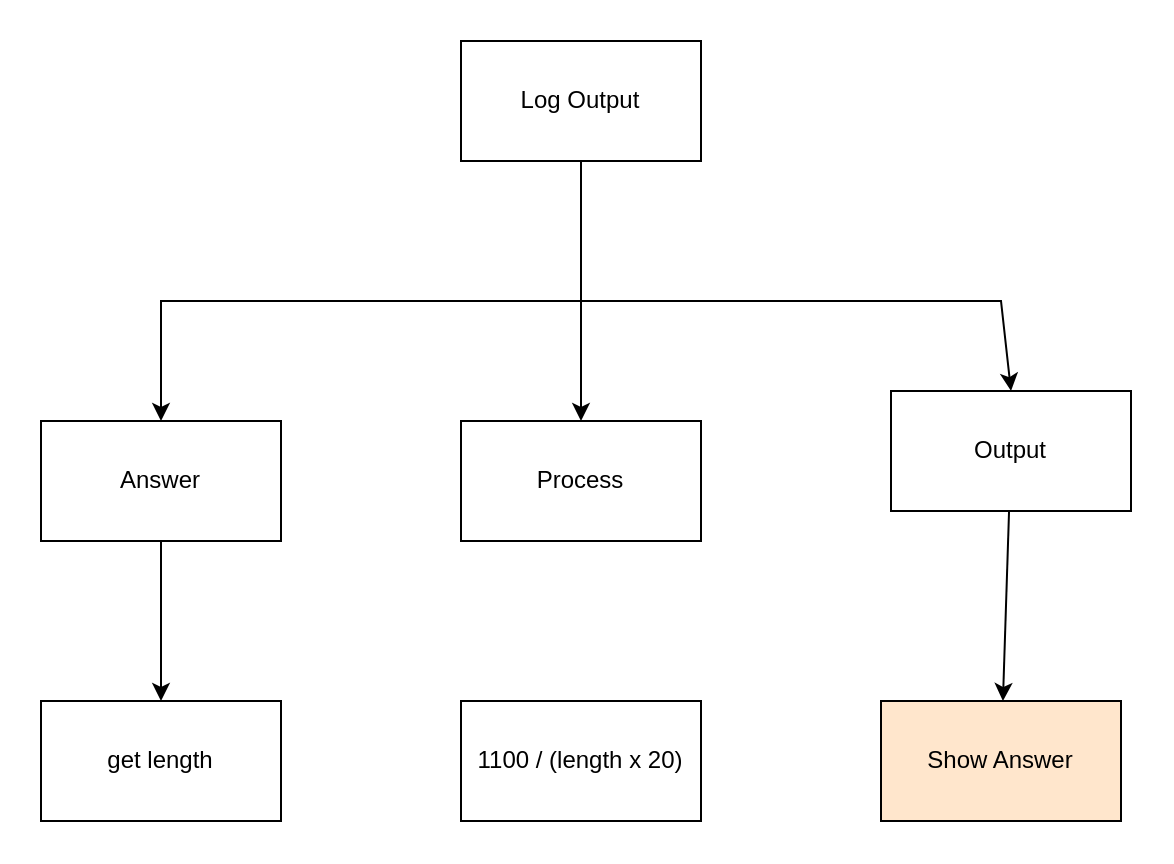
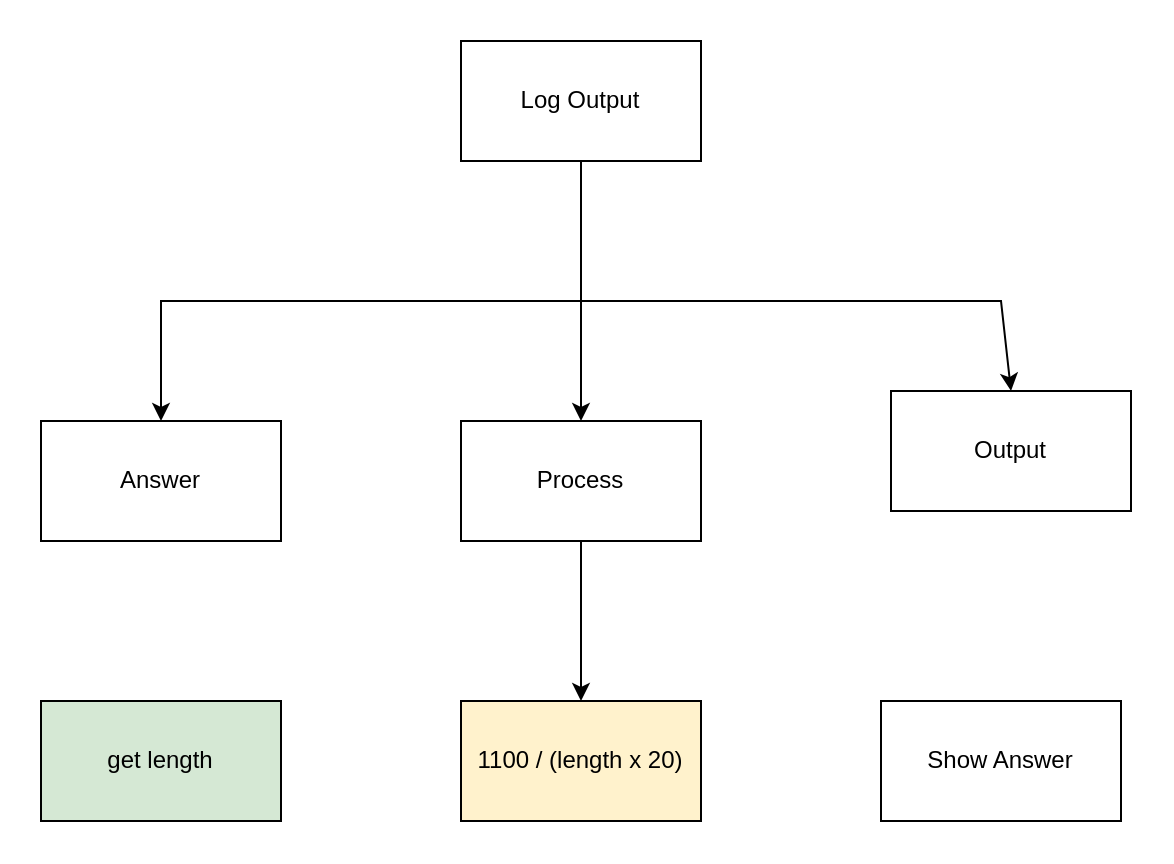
edge "Output" -> "Show Answer": removed
edge "Answer" -> "get length": removed
edge "Process" -> "1100 / (length x 20)": added
node "get length": fillcolor #ffffff -> #d5e8d4
node "1100 / (length x 20)": fillcolor #ffffff -> #fff2cc
node "Show Answer": fillcolor #ffe6cc -> #ffffff
